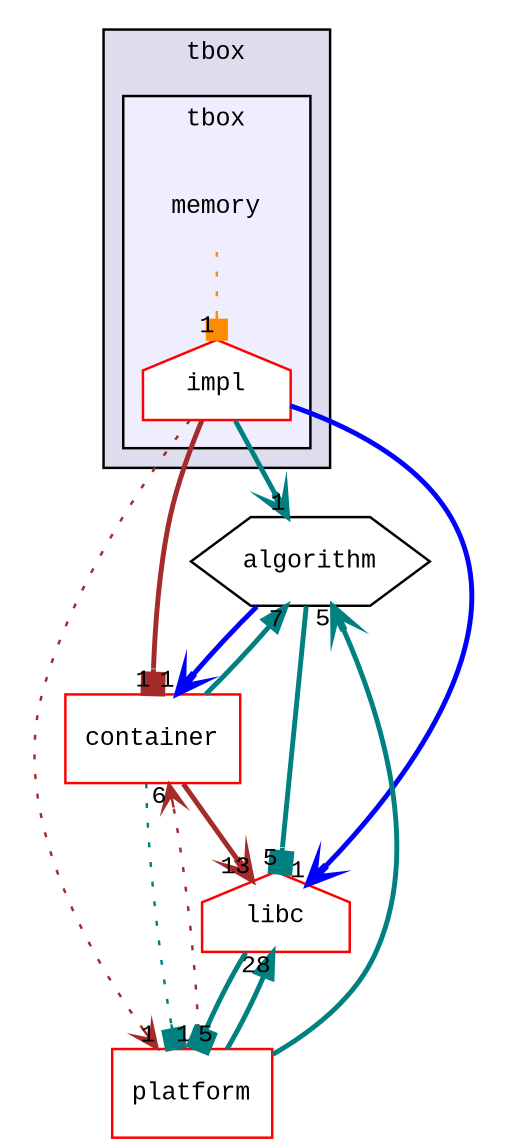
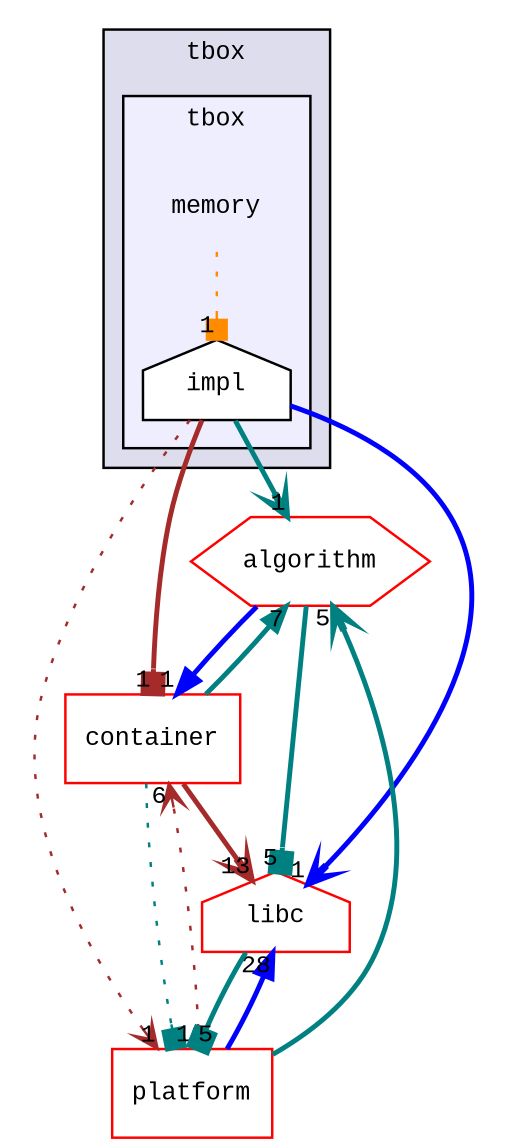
node "impl": color red -> black
node "algorithm": color black -> red
edge "algorithm" -> "container": arrowhead vee -> normal
edge "platform" -> "libc": color teal -> blue
